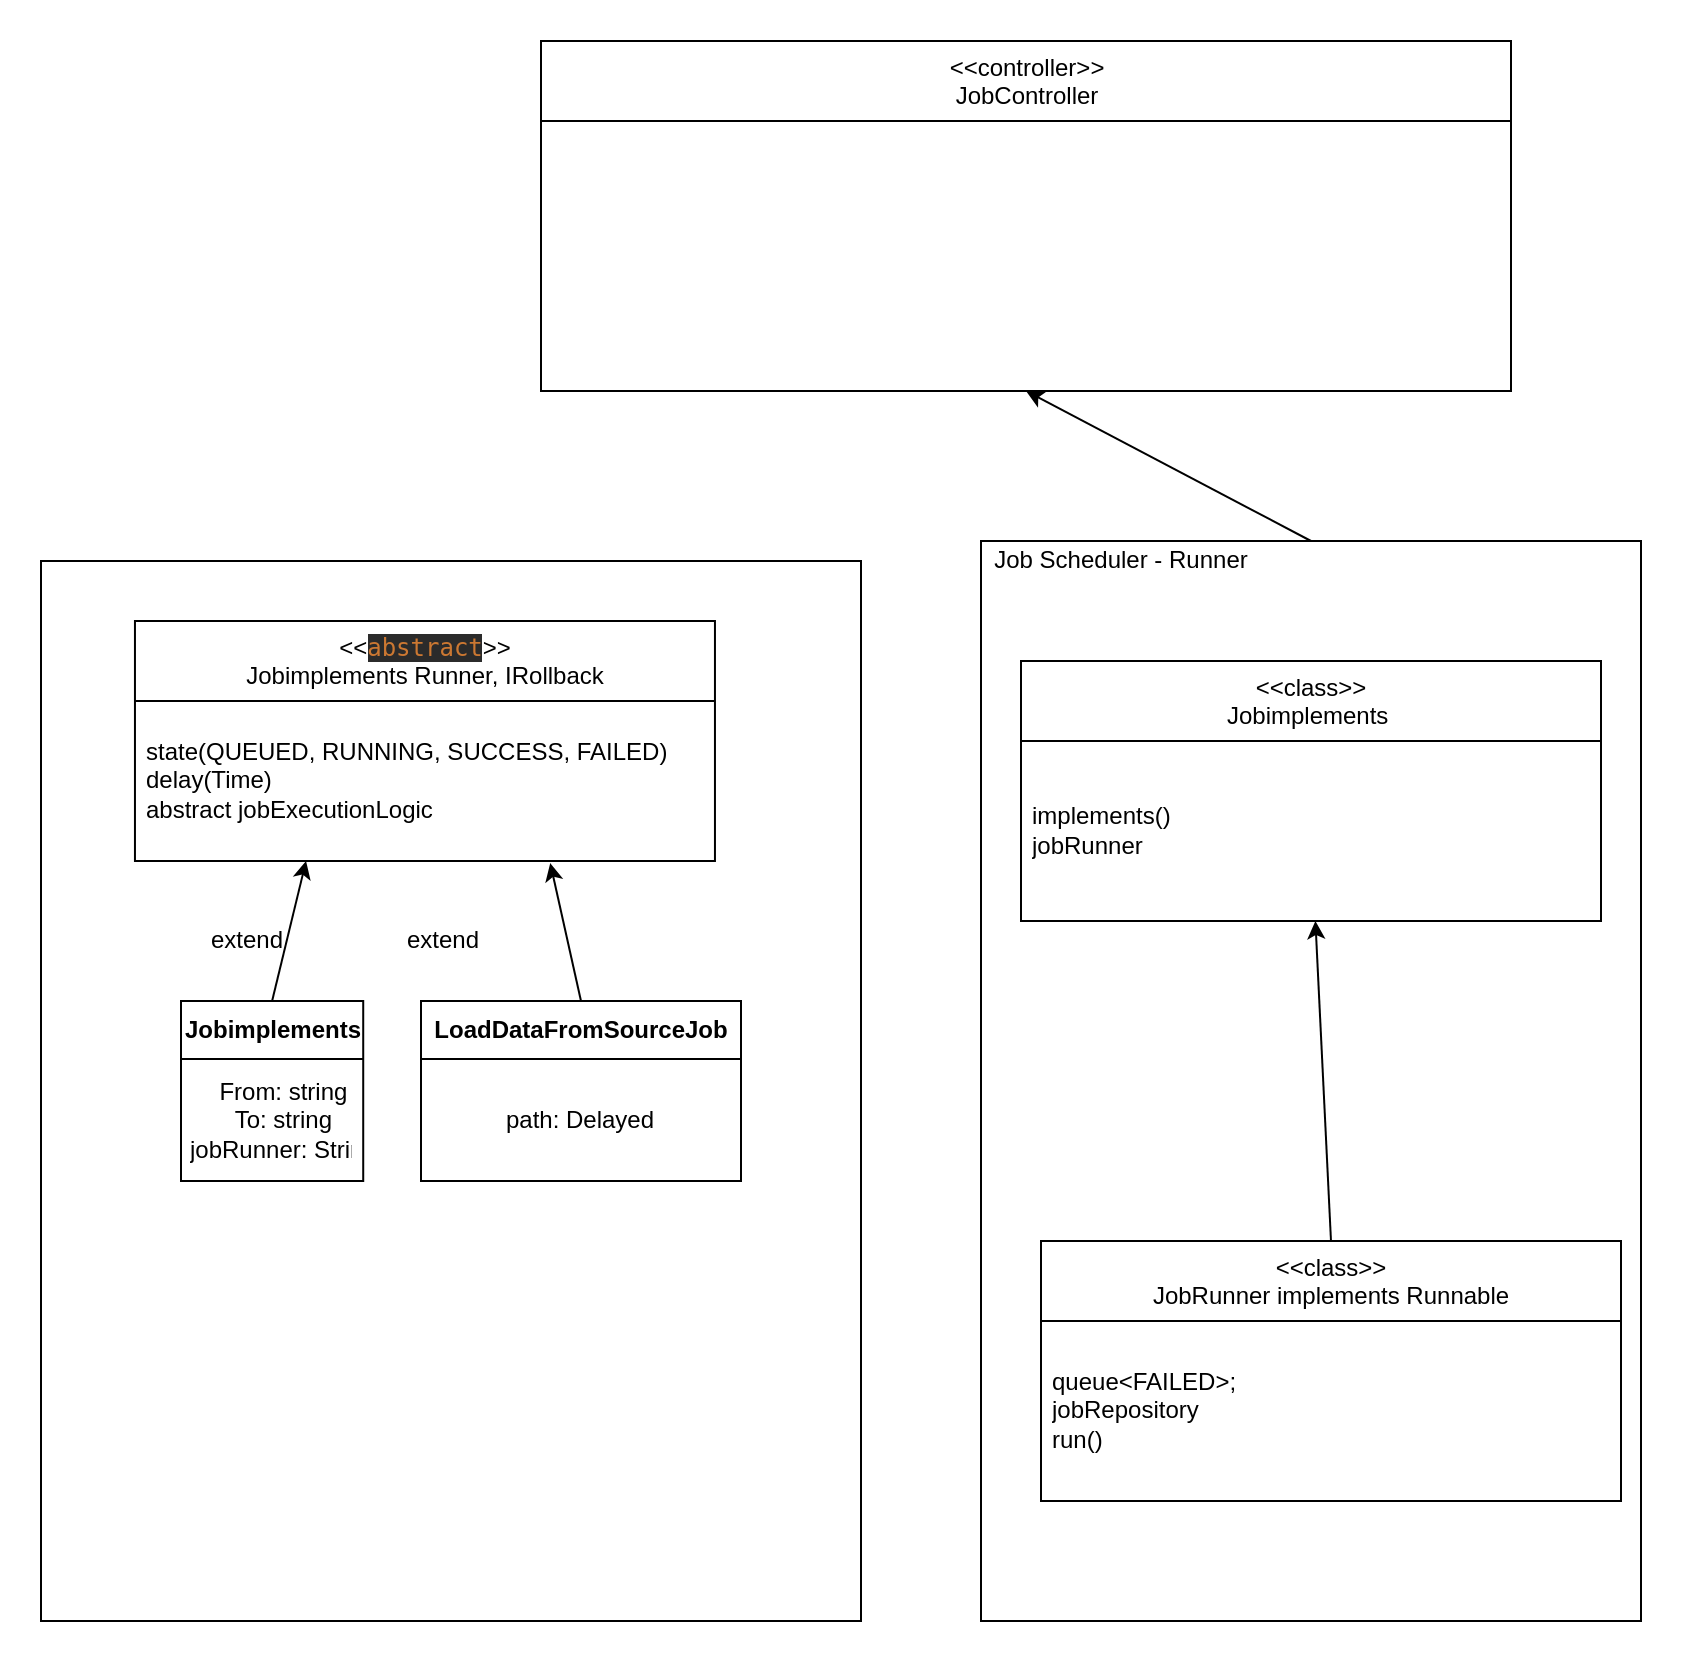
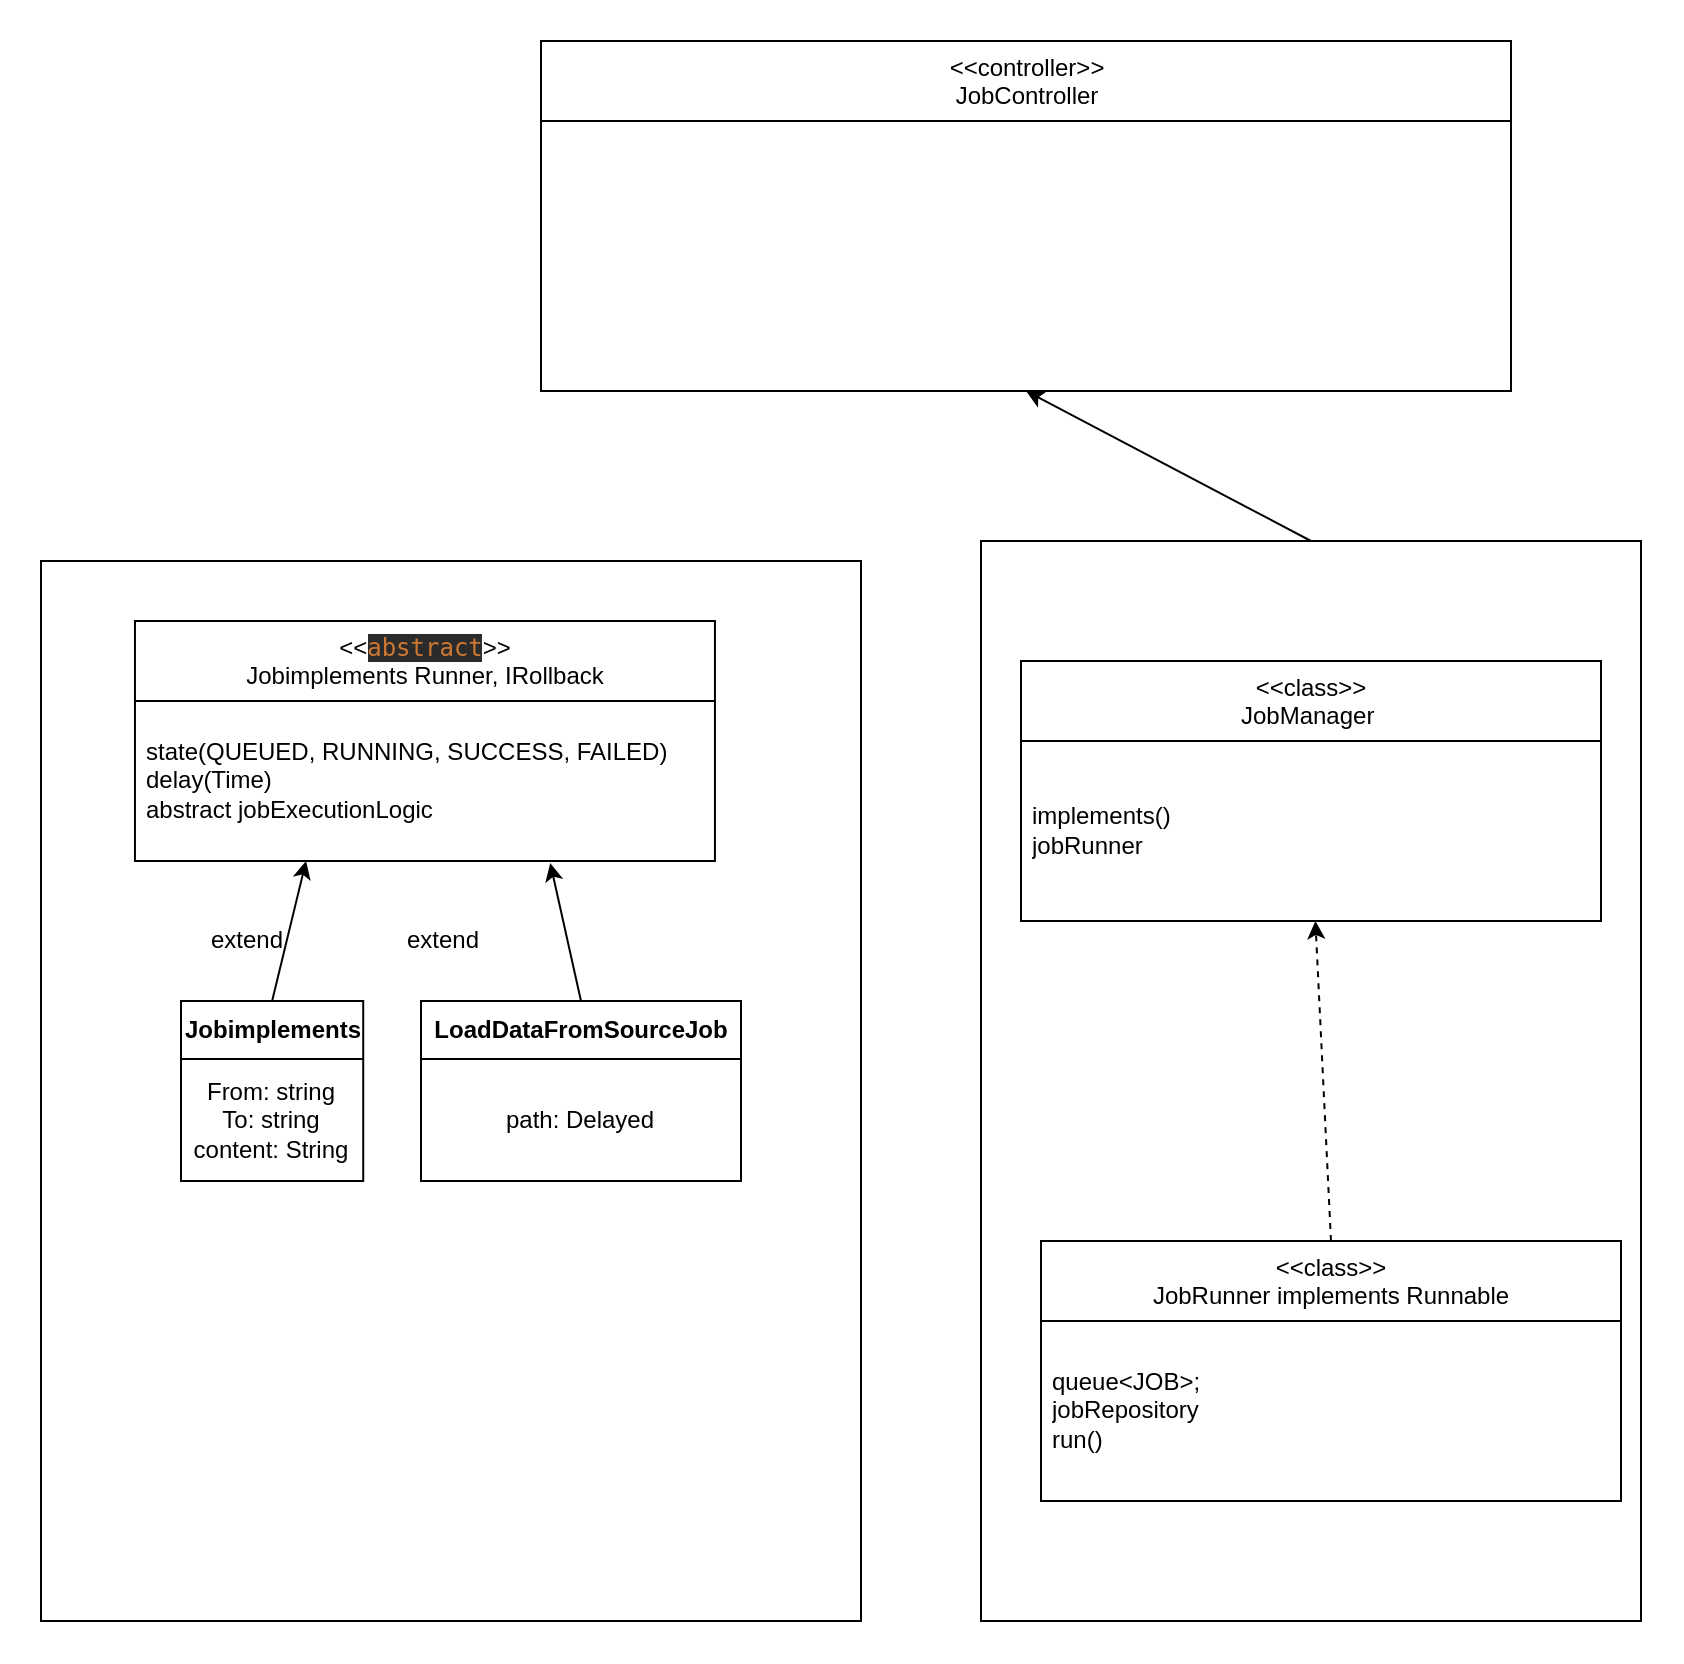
node "Job Scheduler - Runner": removed
node "<<class>> Jobimplements": label "<<class>> Jobimplements" -> "<<class>> JobManager"
edge "<<class>> JobRunner implements Runnable" -> "implements() jobRunner": style solid -> dashed
node "From: string To: string jobRunner: String": label "From: string To: string jobRunner: String" -> "From: string To: string content: String"
node "queue<FAILED>; jobRepository run()": label "queue<FAILED>; jobRepository run()" -> "queue<JOB>; jobRepository run()"
